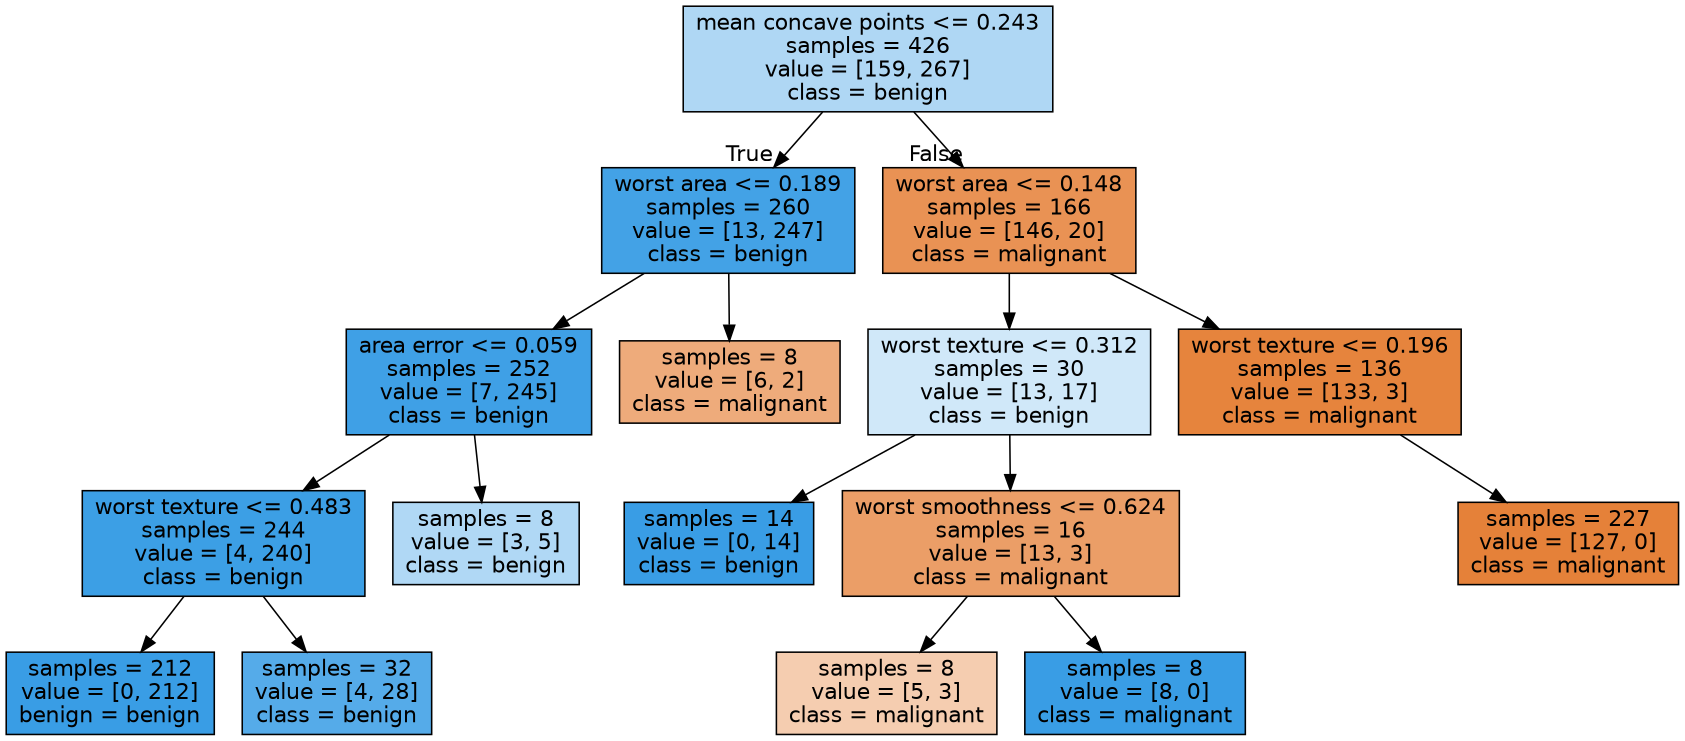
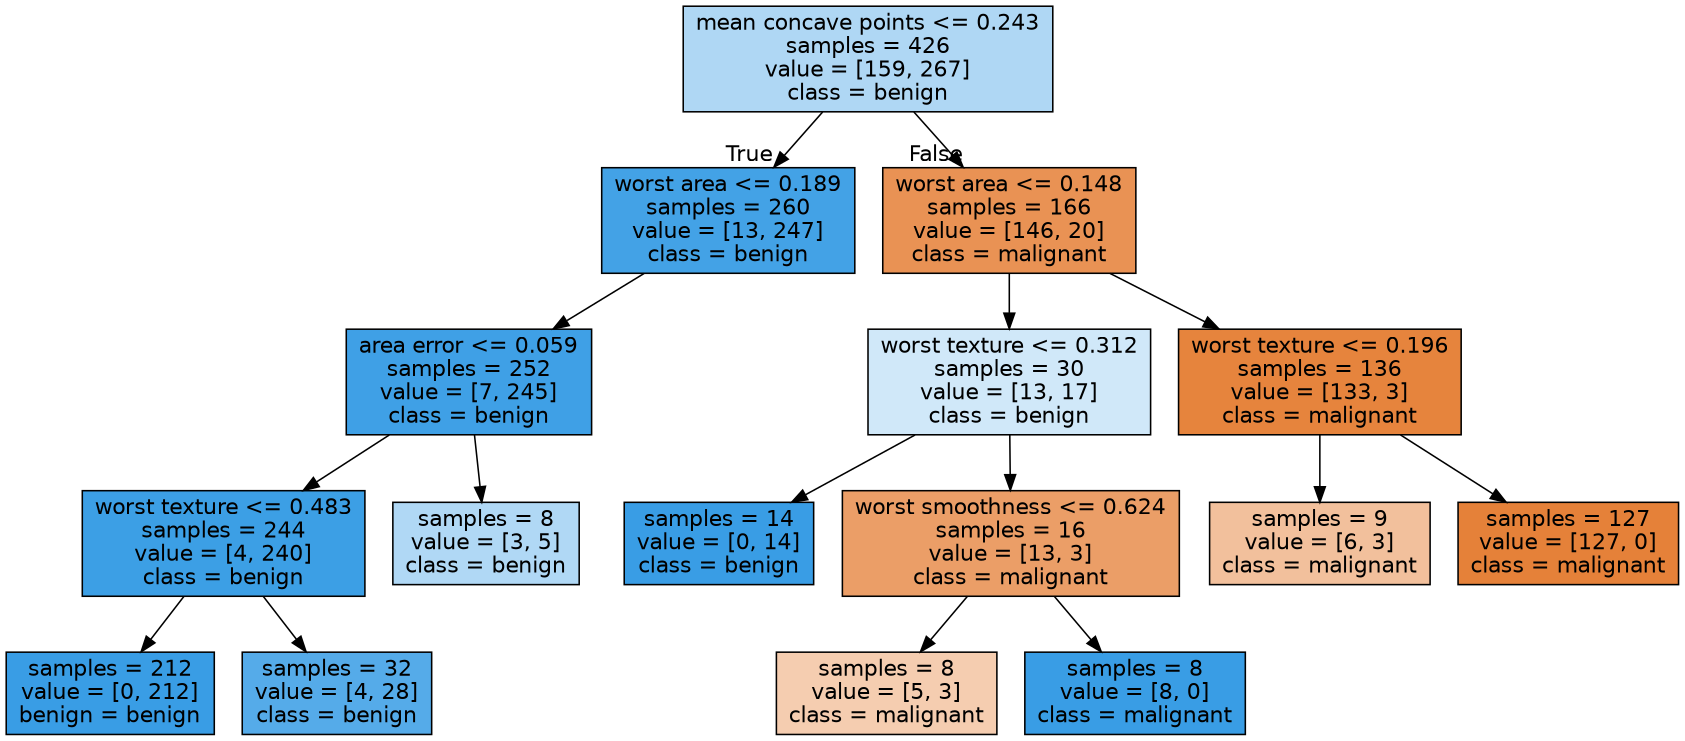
node "samples = 8 value = [6, 2] class = malignant": removed
node "samples = 9 value = [6, 3] class = malignant": added
node "samples = 227 value = [127, 0] class = malignant": label "samples = 227 value = [127, 0] class = malignant" -> "samples = 127 value = [127, 0] class = malignant"
